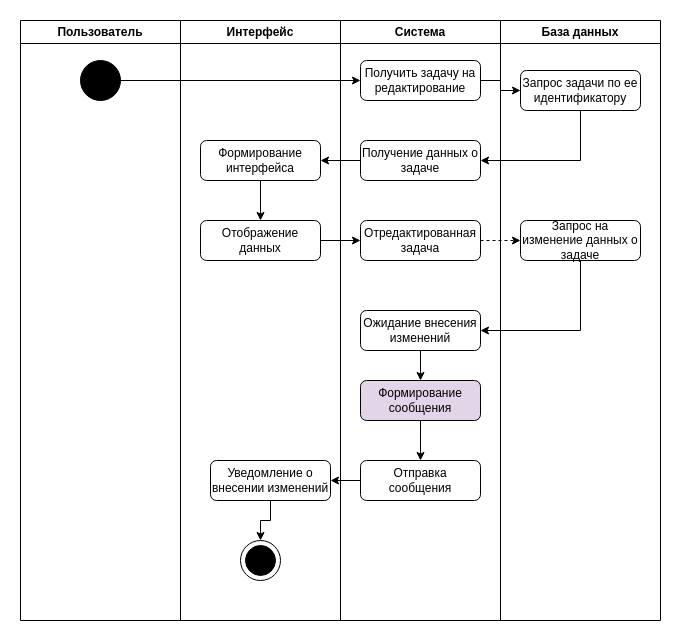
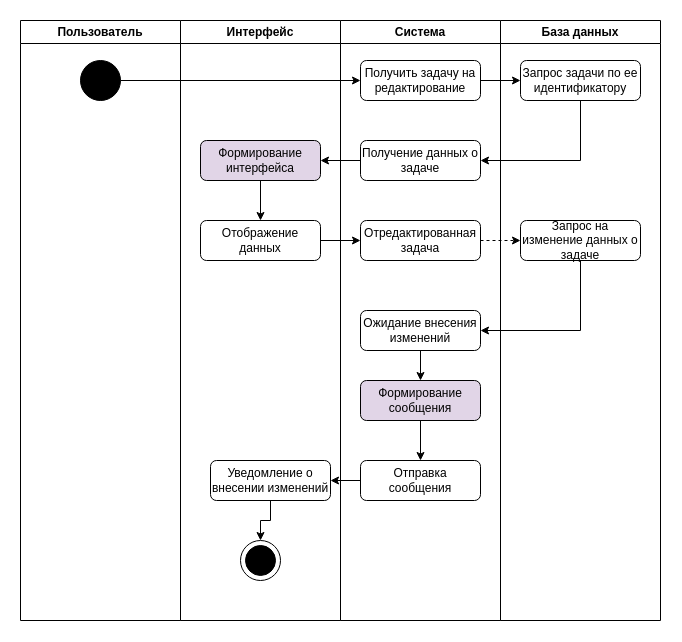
node "Запрос задачи по ее идентификатору": moved (581, 91) -> (581, 81)
node "Формирование интерфейса": fillcolor #ffffff -> #e1d5e7
